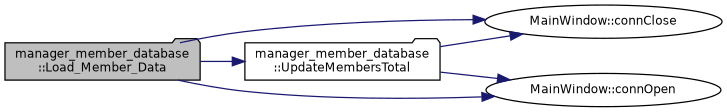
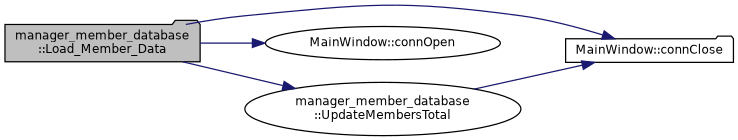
node "MainWindow::connClose": shape ellipse -> folder
node "manager_member_database ::UpdateMembersTotal": shape folder -> ellipse
edge "manager_member_database ::UpdateMembersTotal" -> "MainWindow::connOpen": removed
